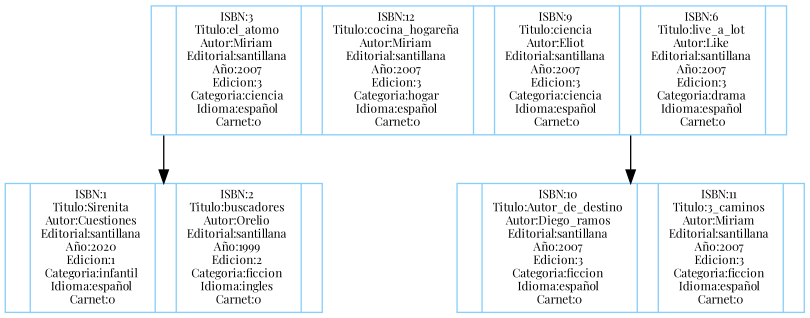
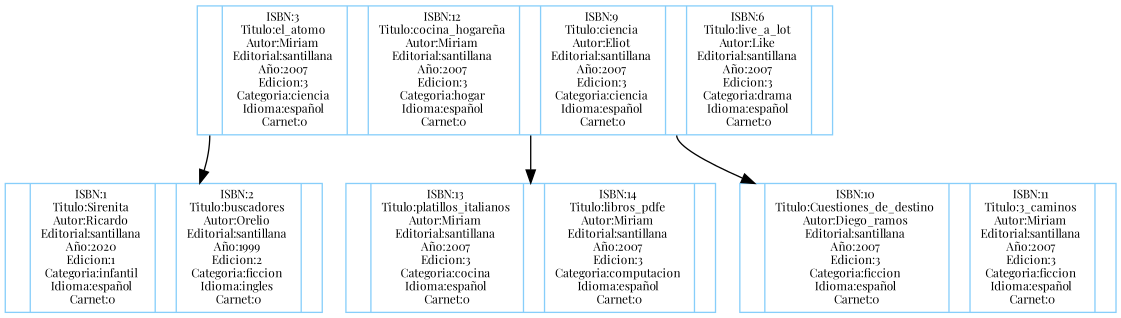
node "ISBN:10": text "Titulo:Autor_de_destino" -> "Titulo:Cuestiones_de_destino"
node "ISBN:1": text "Autor:Cuestiones" -> "Autor:Ricardo"
node "ISBN:13": added
